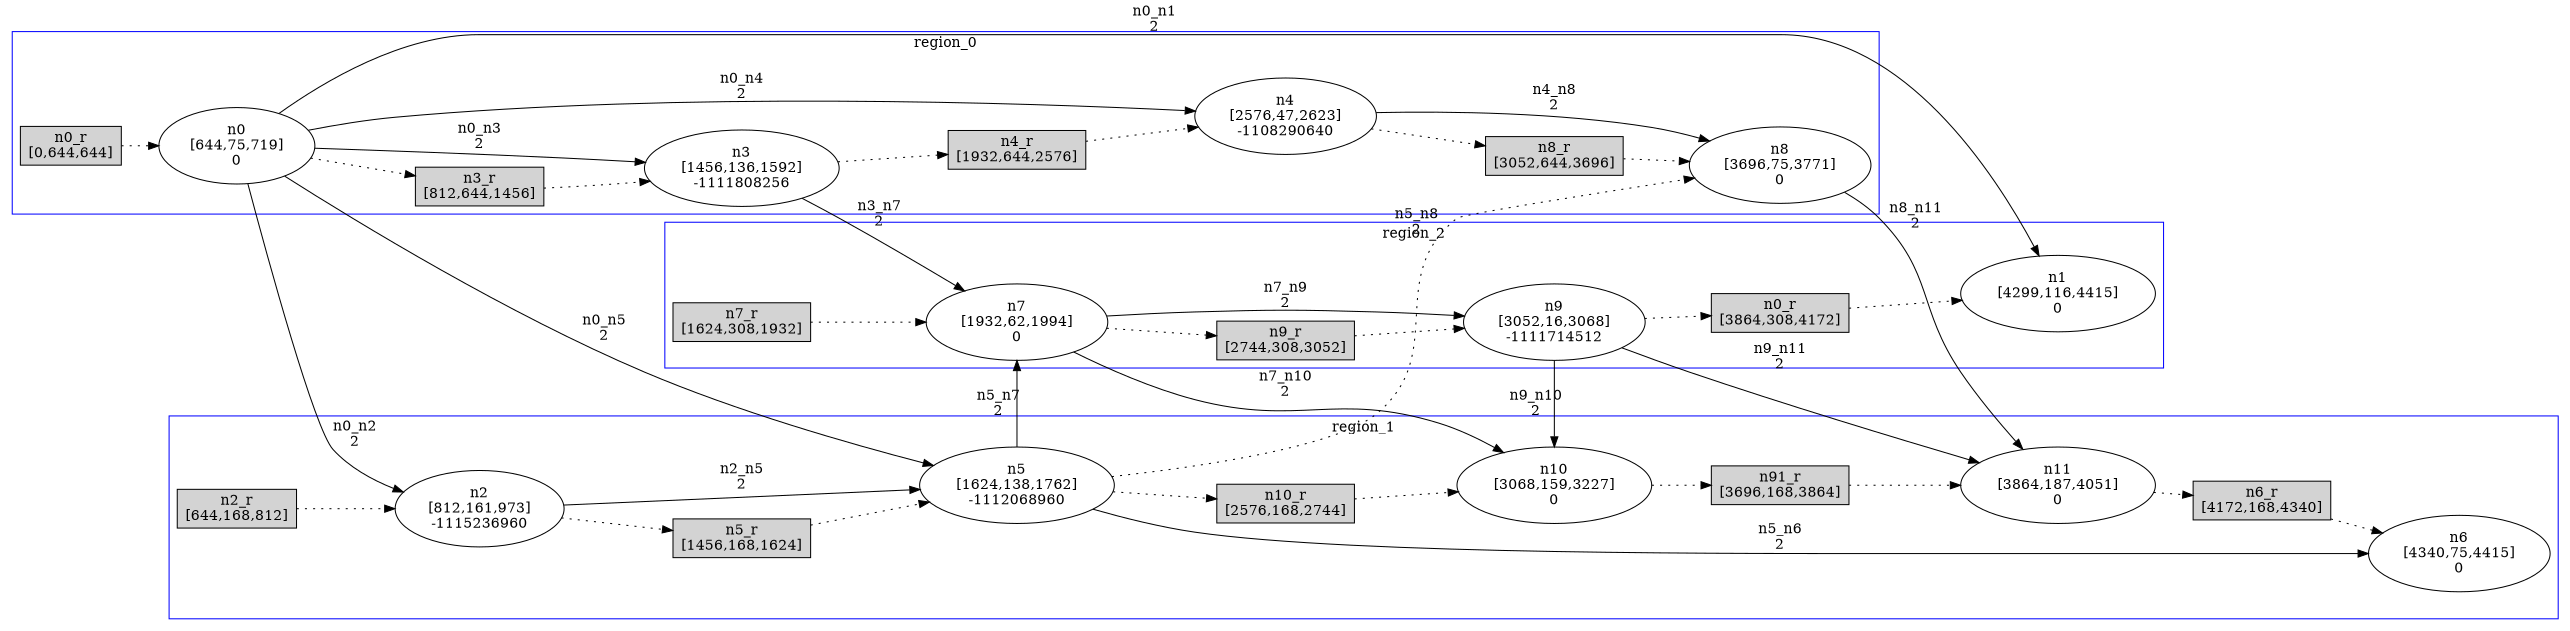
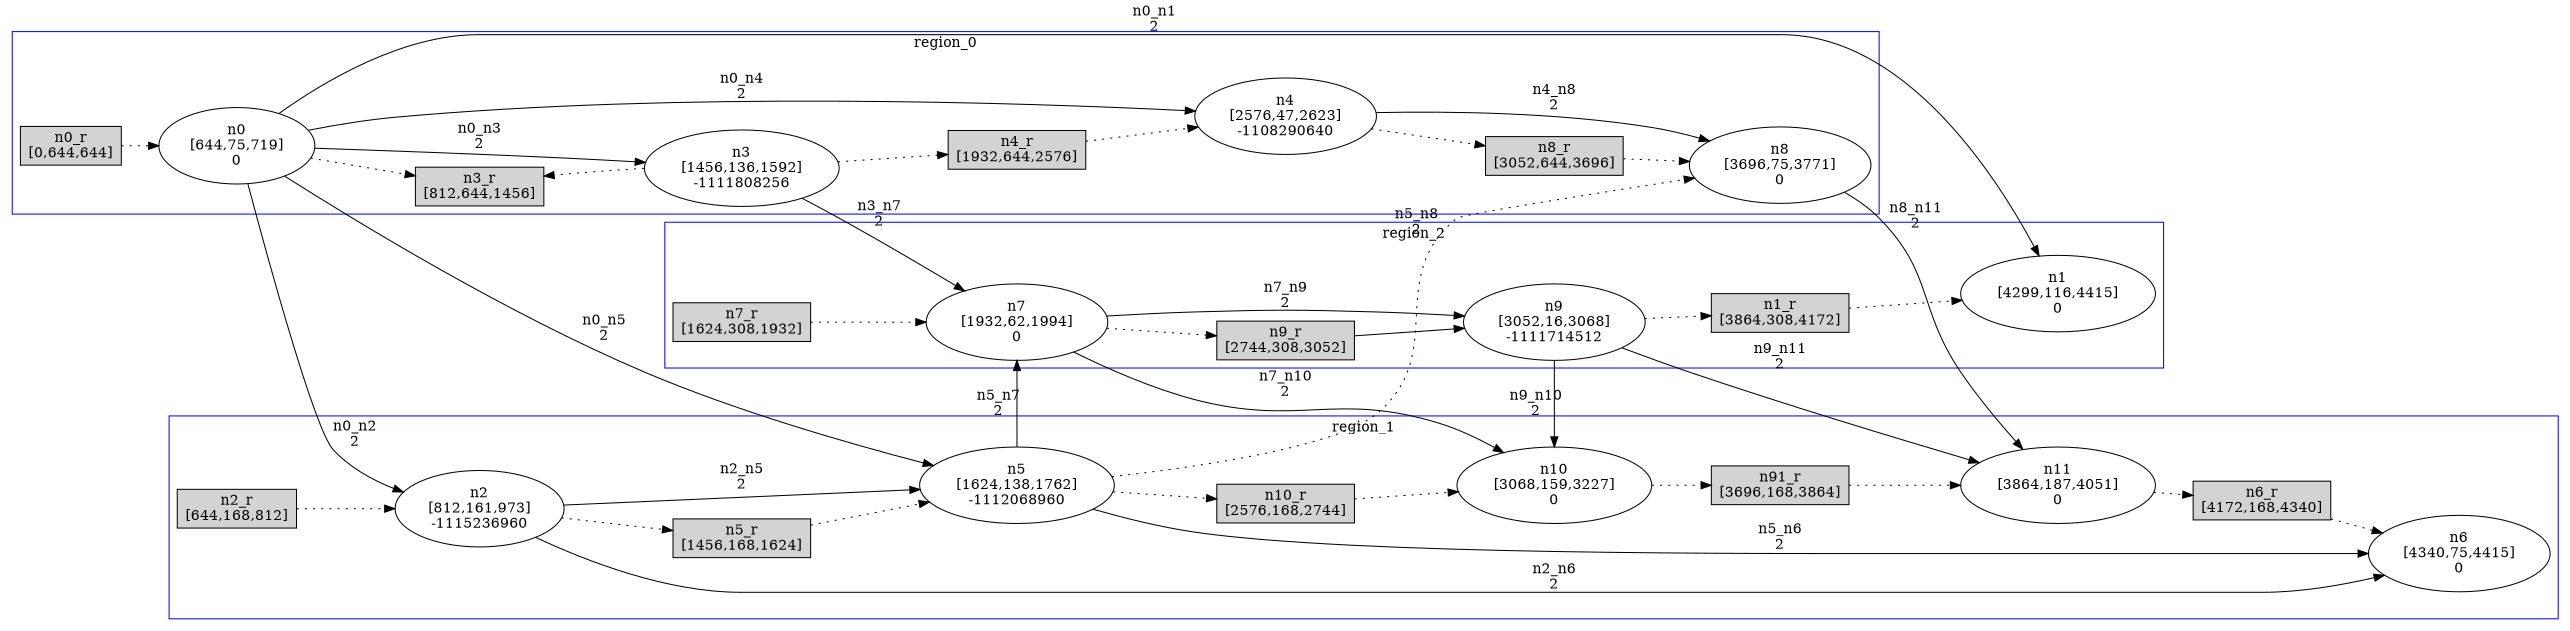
edge "n3_r [812,644,1456]" -> "n3 [1456,136,1592] -1111808256": reversed
node "n0_r [3864,308,4172]": label "n0_r [3864,308,4172]" -> "n1_r [3864,308,4172]"
edge "n9_r [2744,308,3052]" -> "n9 [3052,16,3068] -1111714512": style dotted -> solid
edge "n2 [812,161,973] -1115236960" -> "n6 [4340,75,4415] 0": added, label "n2_n6 2"
